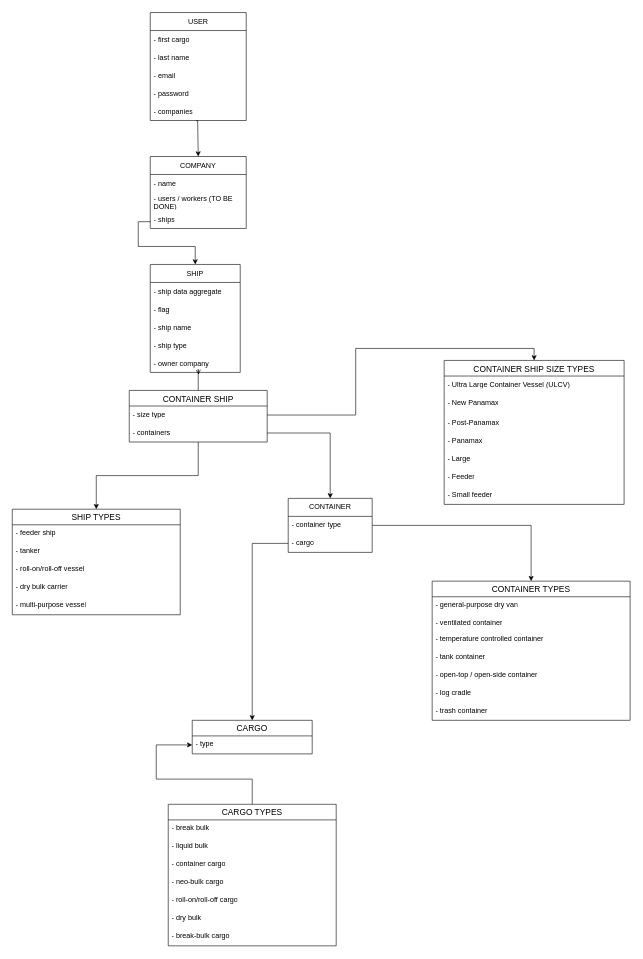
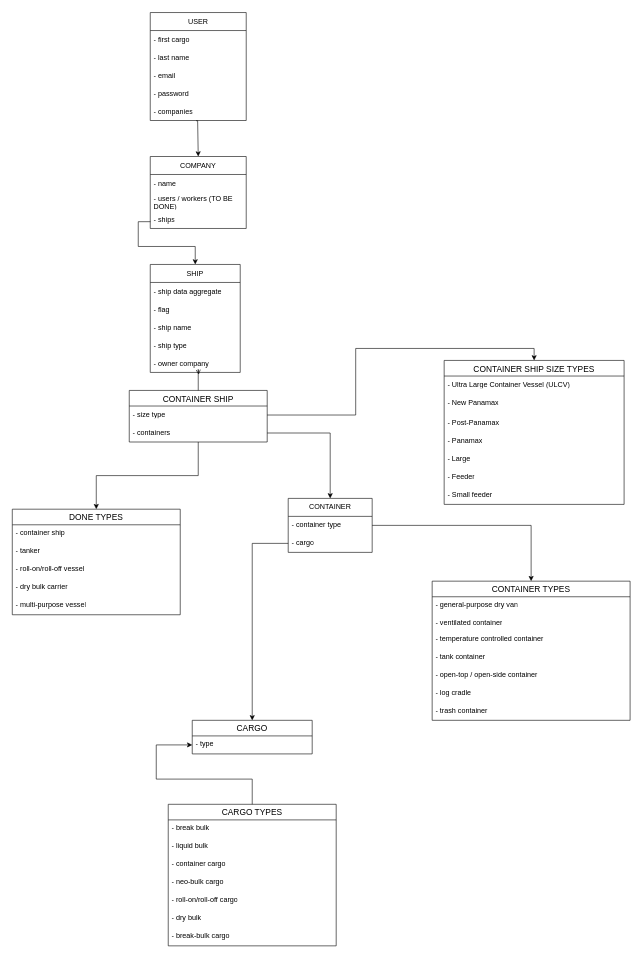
node "SHIP TYPES": label "SHIP TYPES" -> "DONE TYPES"
node "- feeder ship": label "- feeder ship" -> "- container ship"
